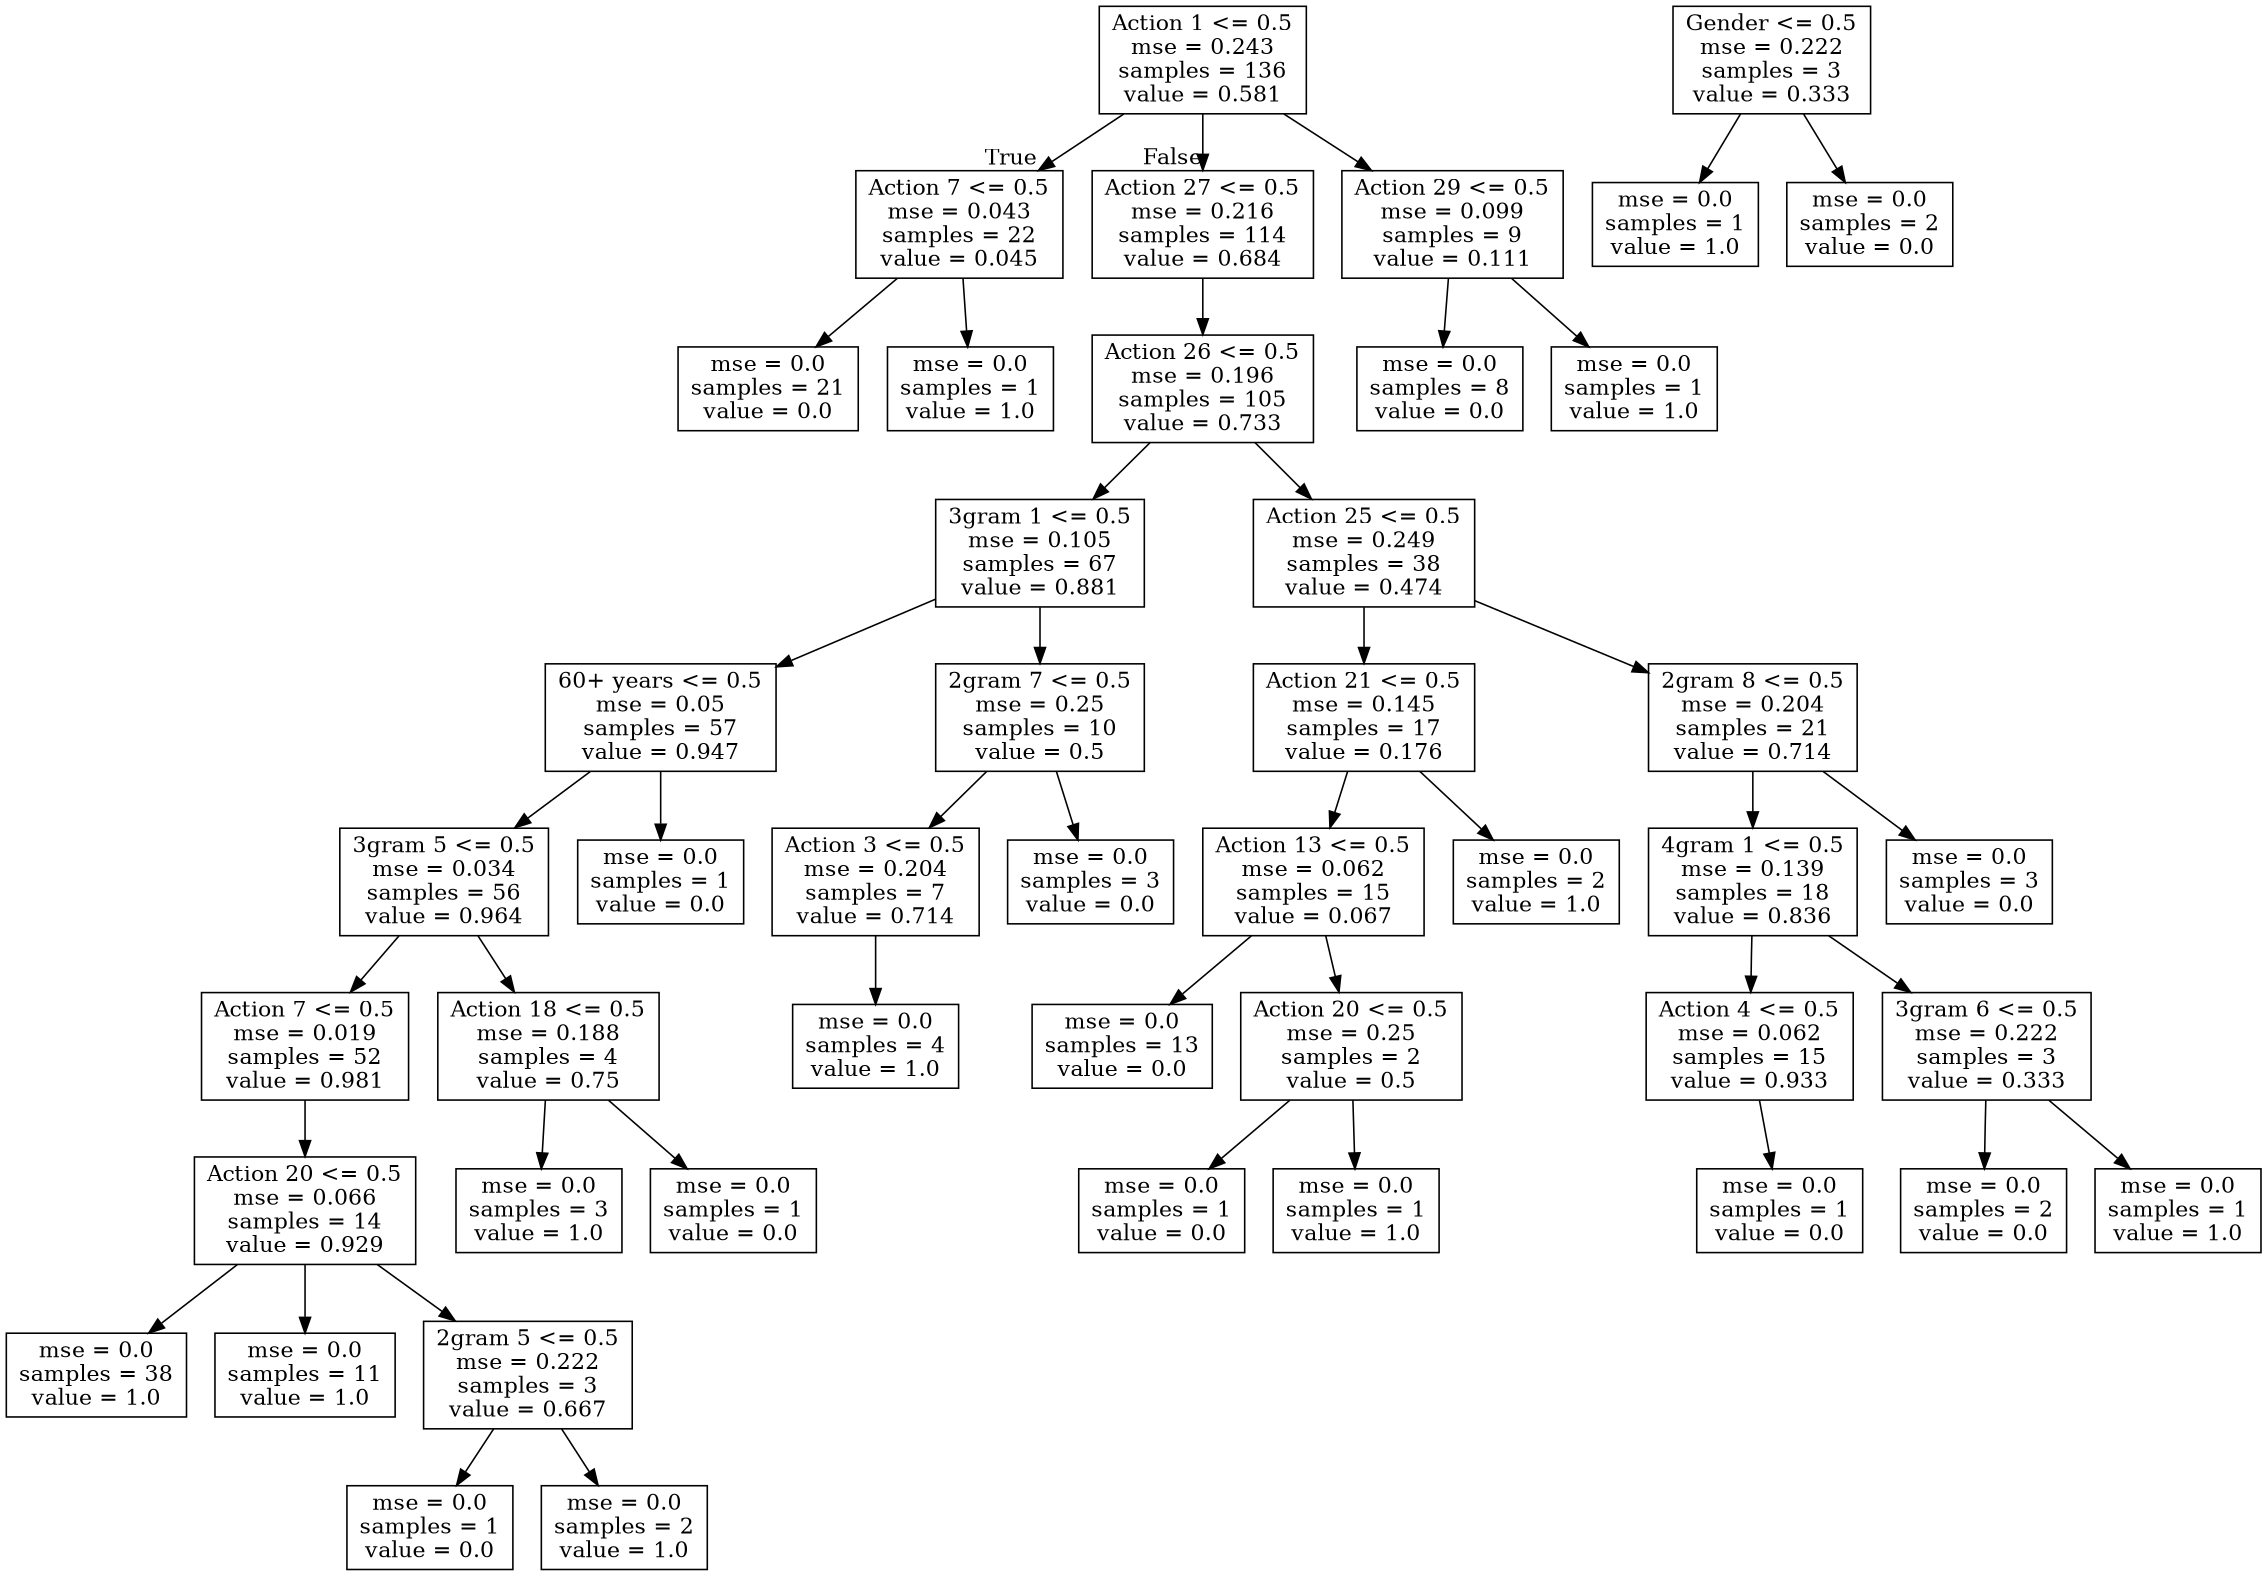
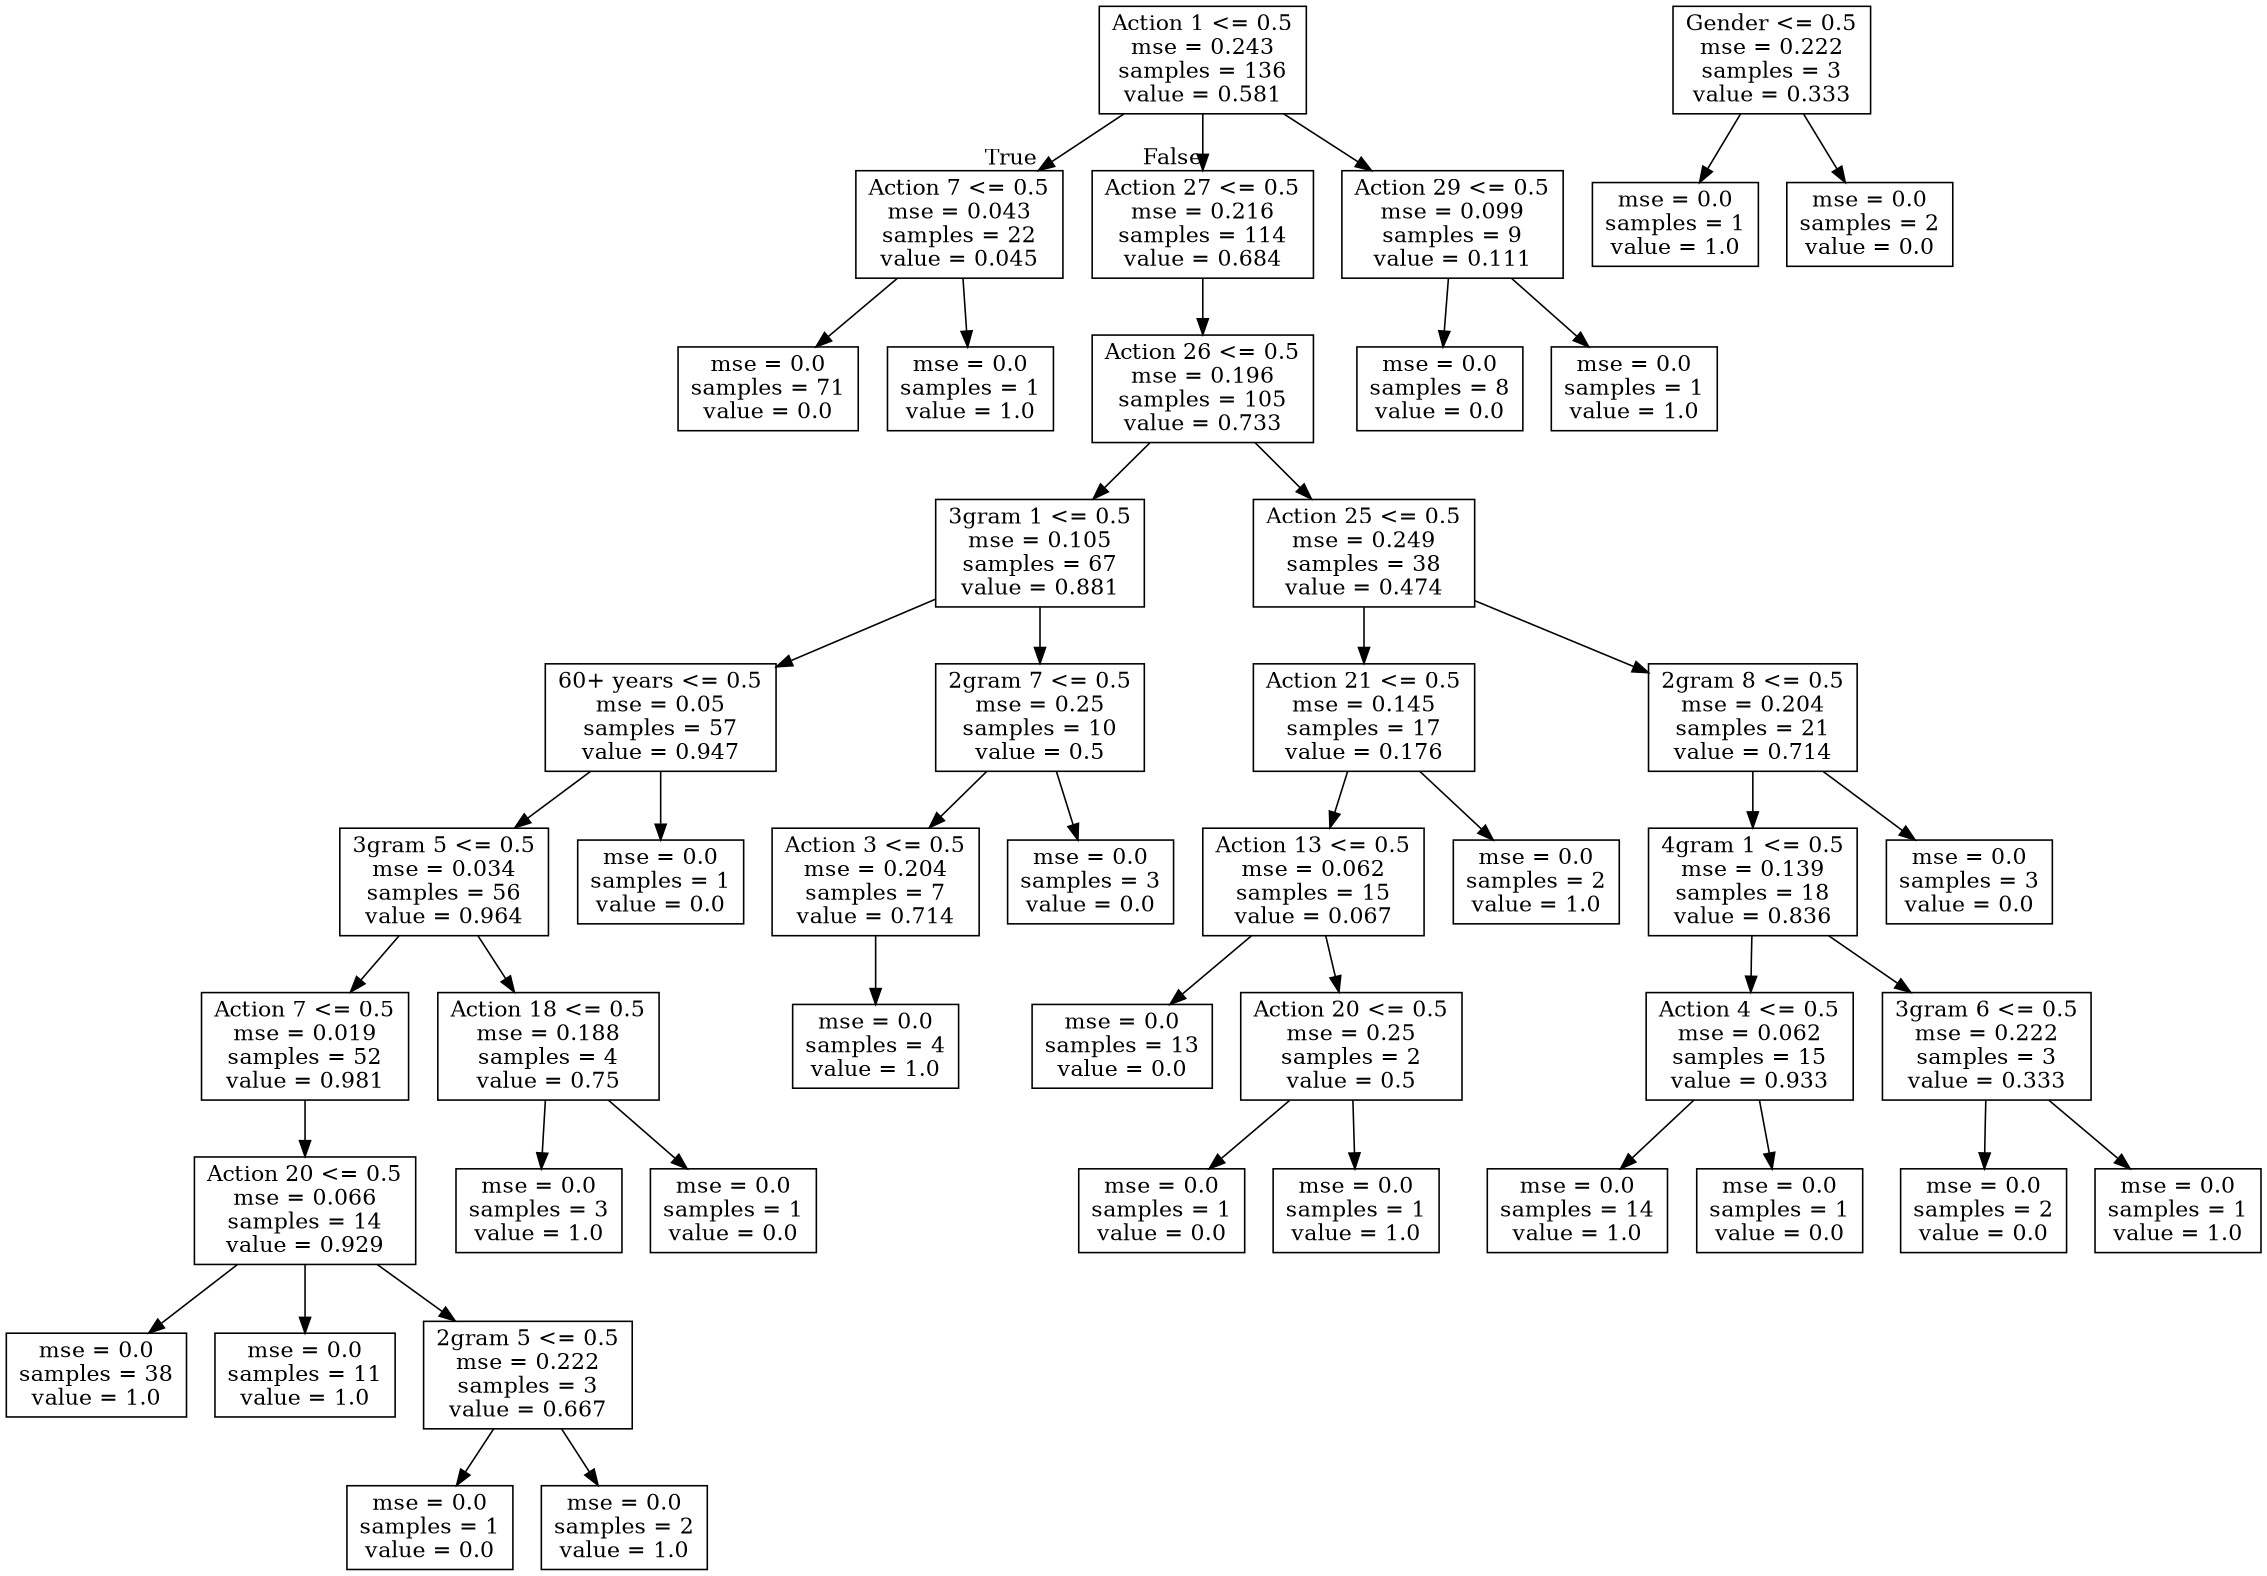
node "mse = 0.0 samples = 21 value = 0.0": label "mse = 0.0 samples = 21 value = 0.0" -> "mse = 0.0 samples = 71 value = 0.0"
node "mse = 0.0 samples = 14 value = 1.0": added
